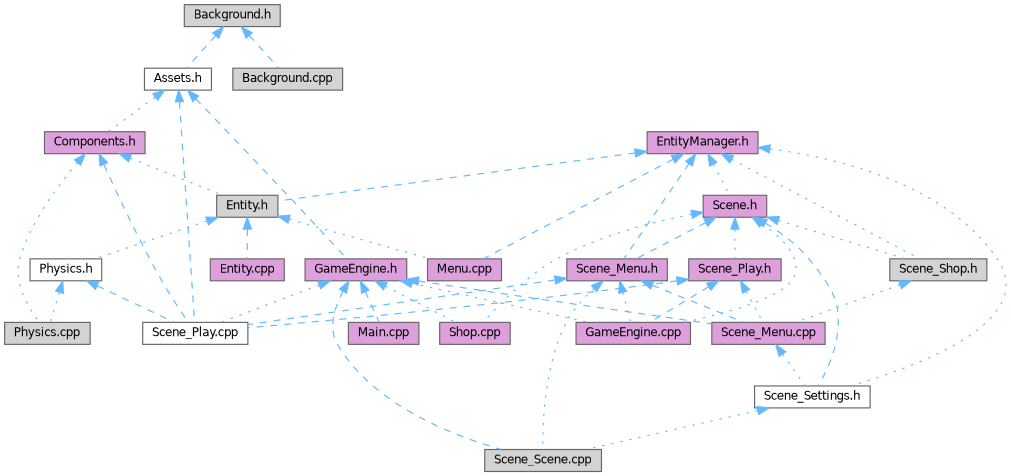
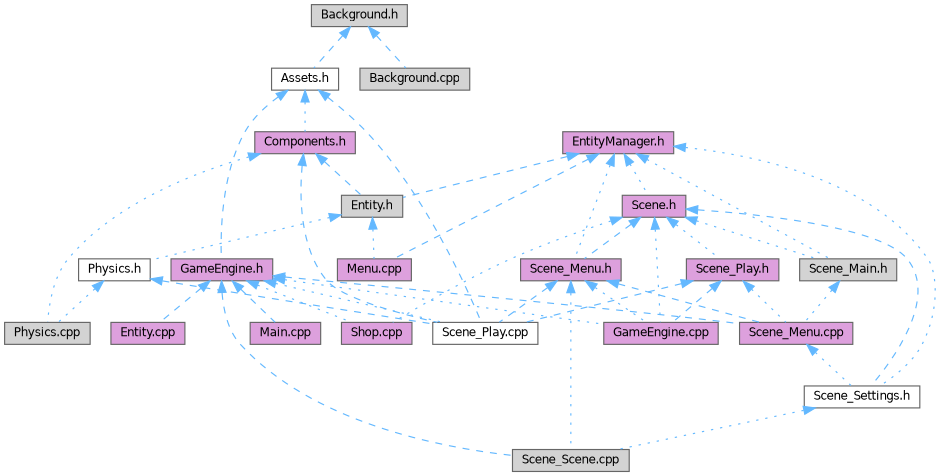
edge "Entity.h" -> "Components.h": style dotted -> dashed
edge "Scene_Menu.h" -> "EntityManager.h": style dashed -> dotted
edge "Entity.cpp" -> "Entity.h": now "Entity.cpp" -> "GameEngine.h"
node "Scene_Shop.h": label "Scene_Shop.h" -> "Scene_Main.h"
